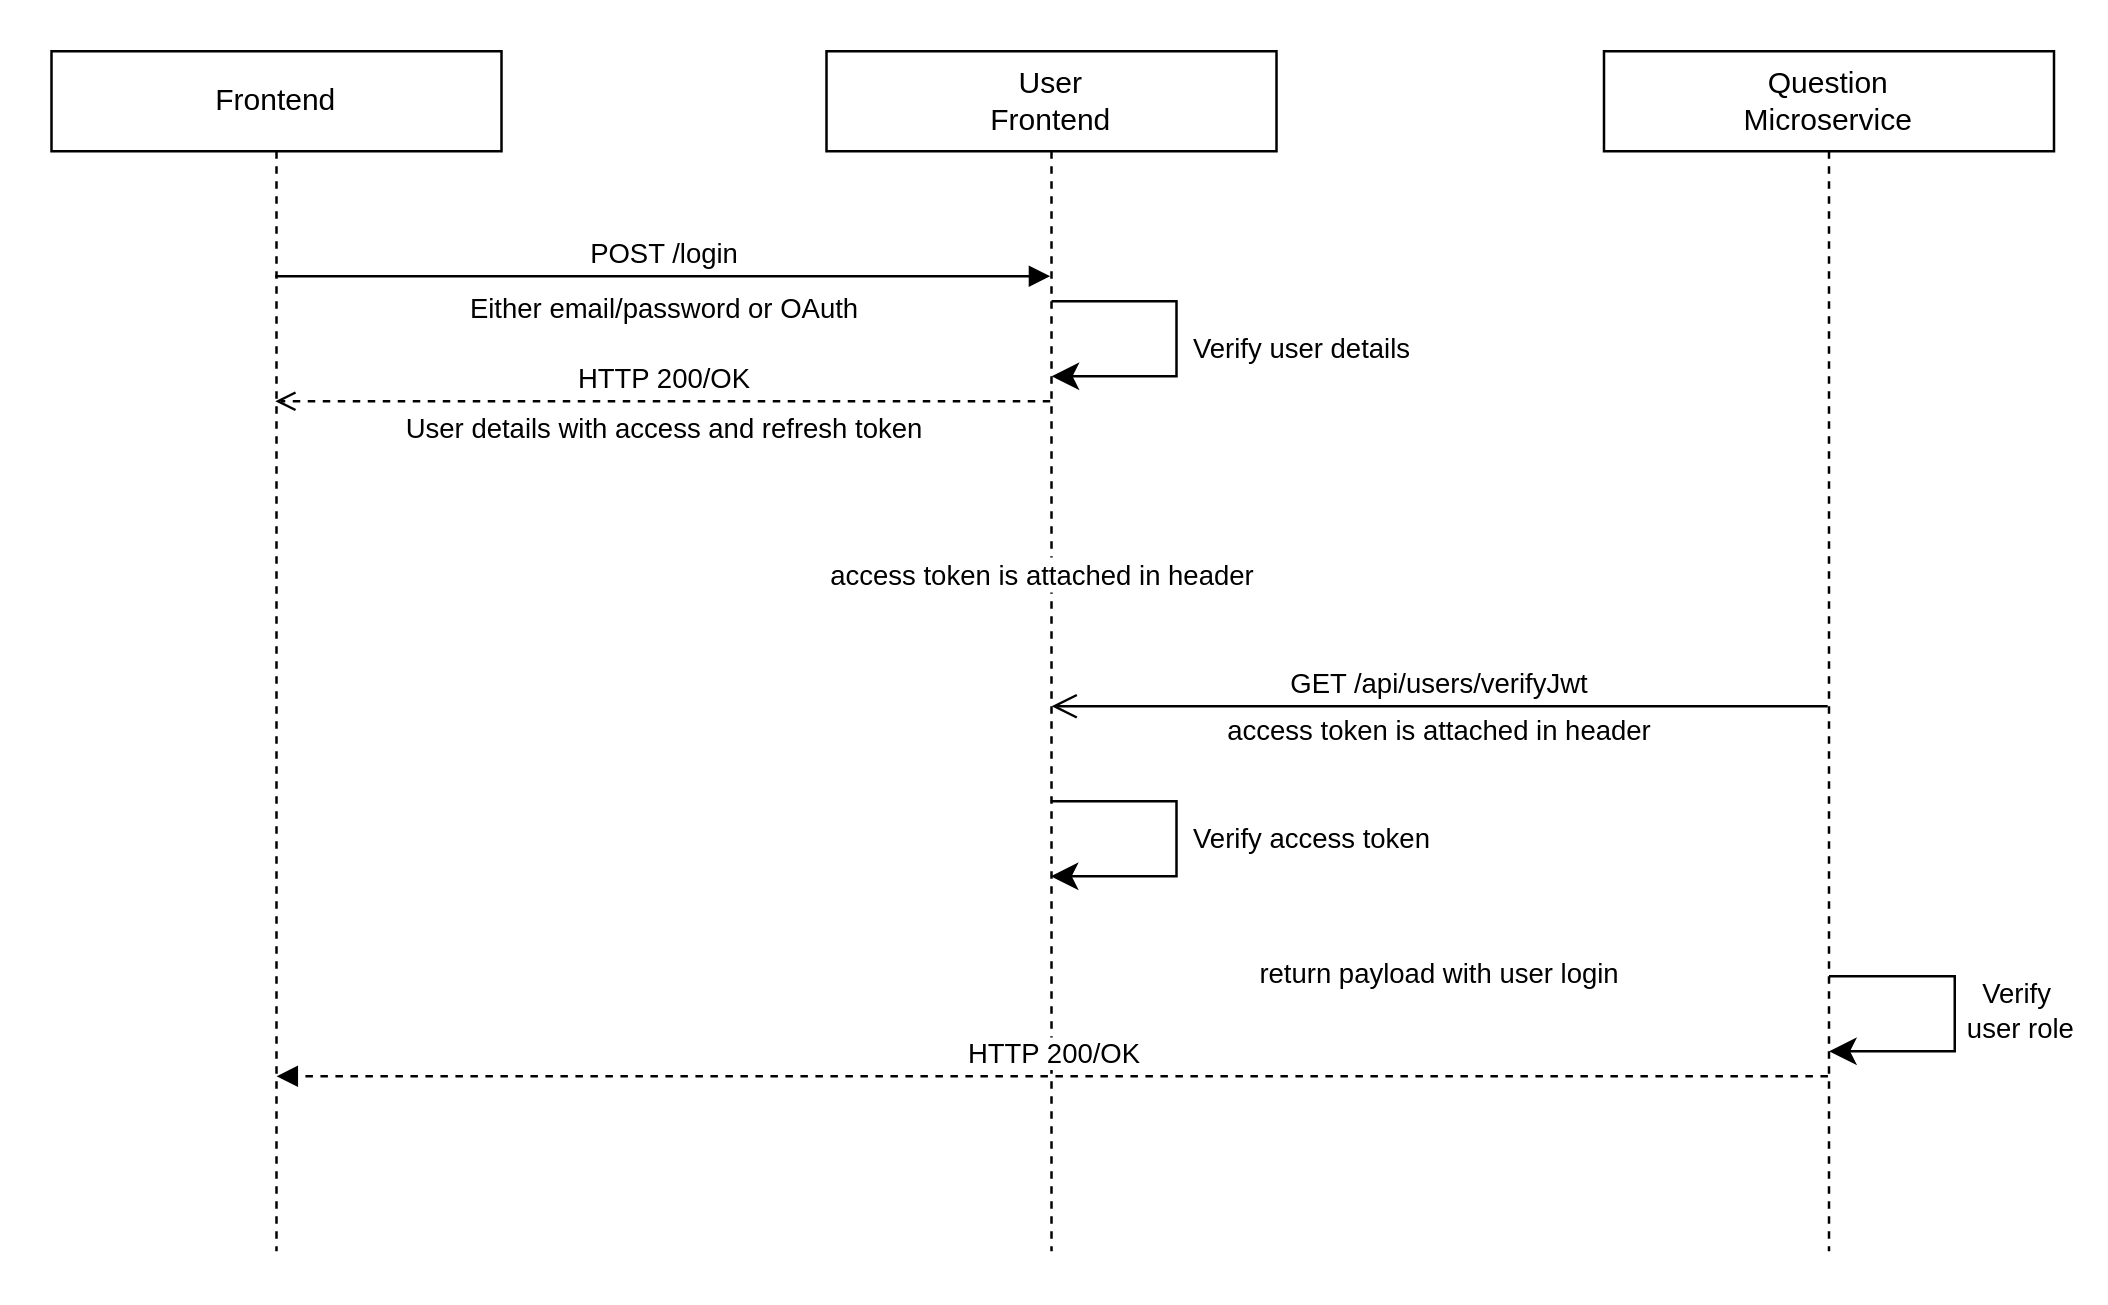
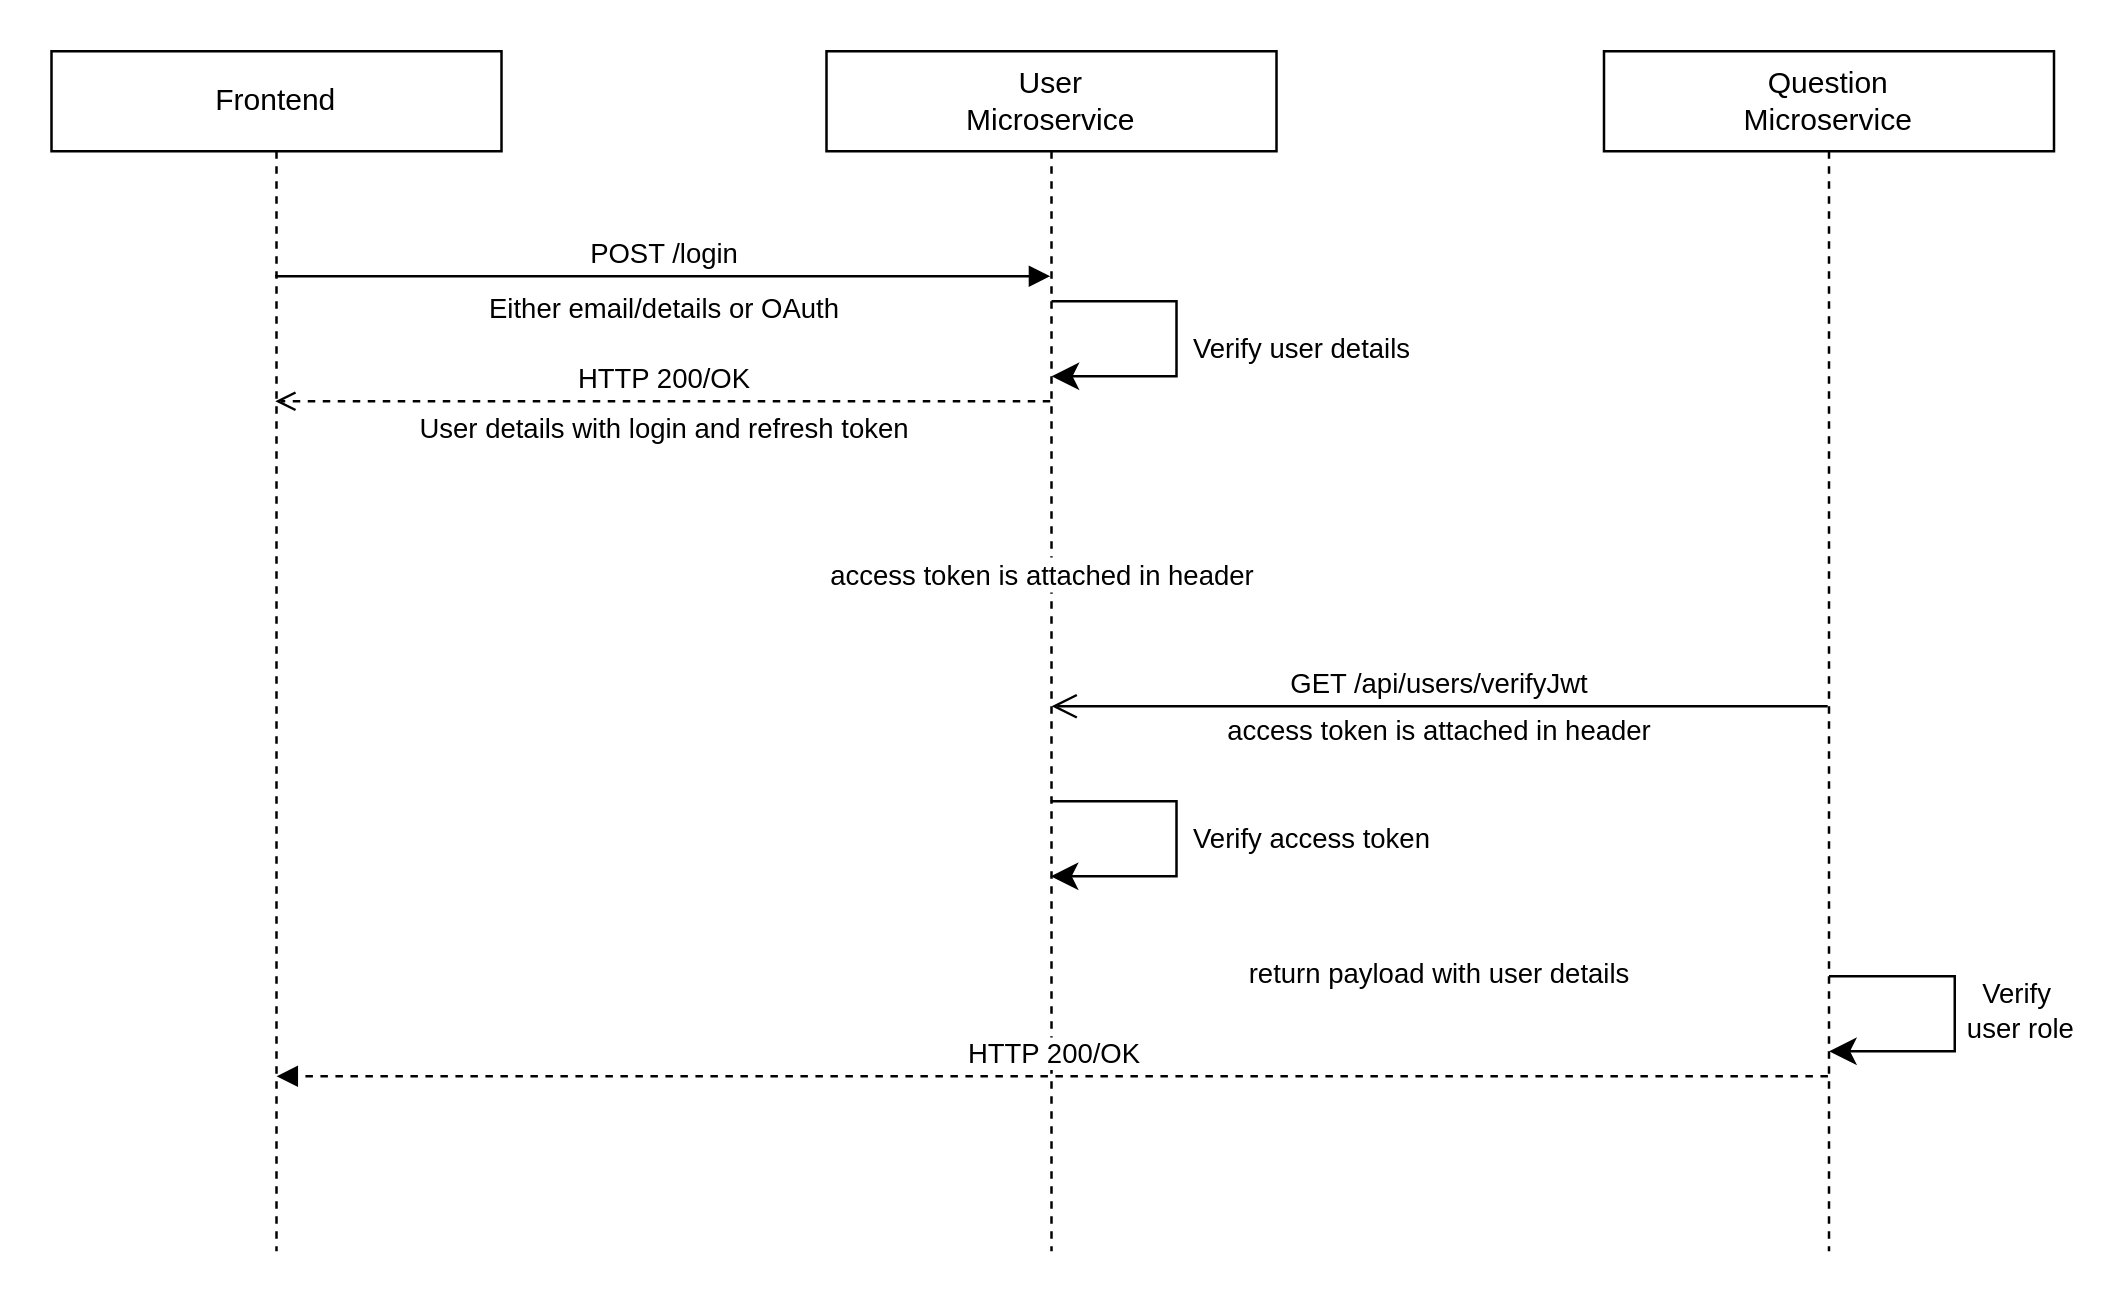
node "User Frontend": label "User Frontend" -> "User Microservice"
node "Either email/password or OAuth": label "Either email/password or OAuth" -> "Either email/details or OAuth"
node "User details with access and refresh token": label "User details with access and refresh token" -> "User details with login and refresh token"
node "return payload with user login": label "return payload with user login" -> "return payload with user details"
